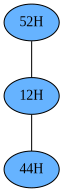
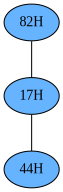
node "52H": label "52H" -> "82H"
node "12H": label "12H" -> "17H"
